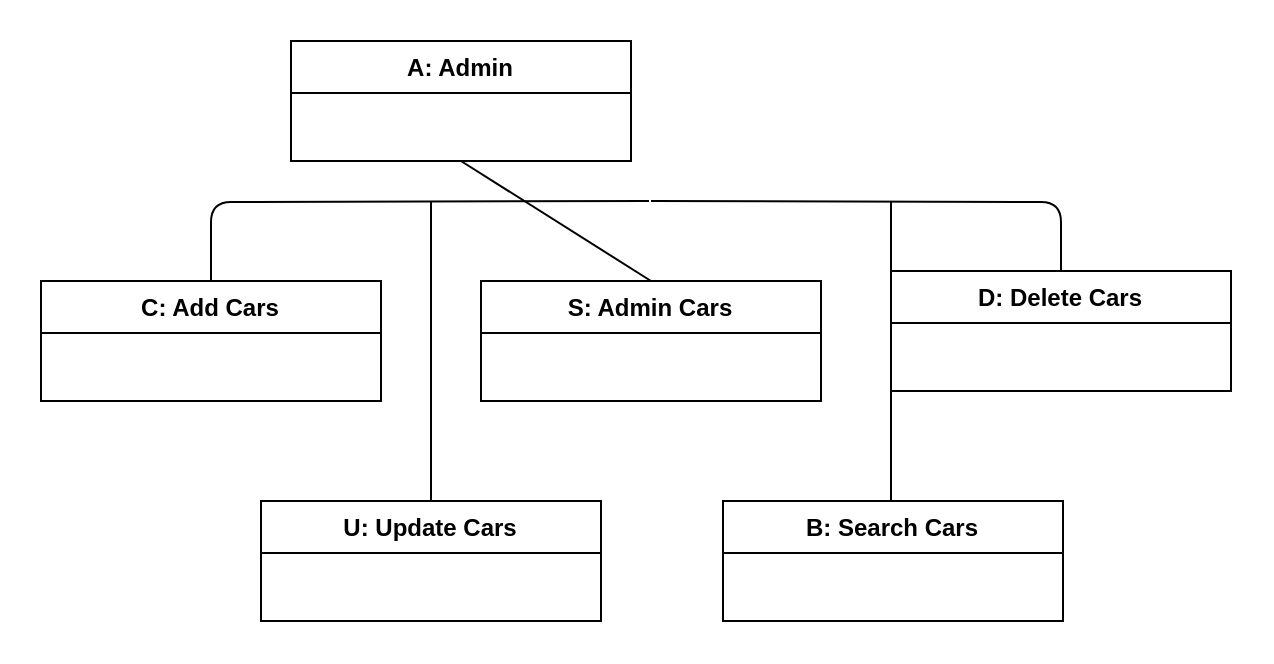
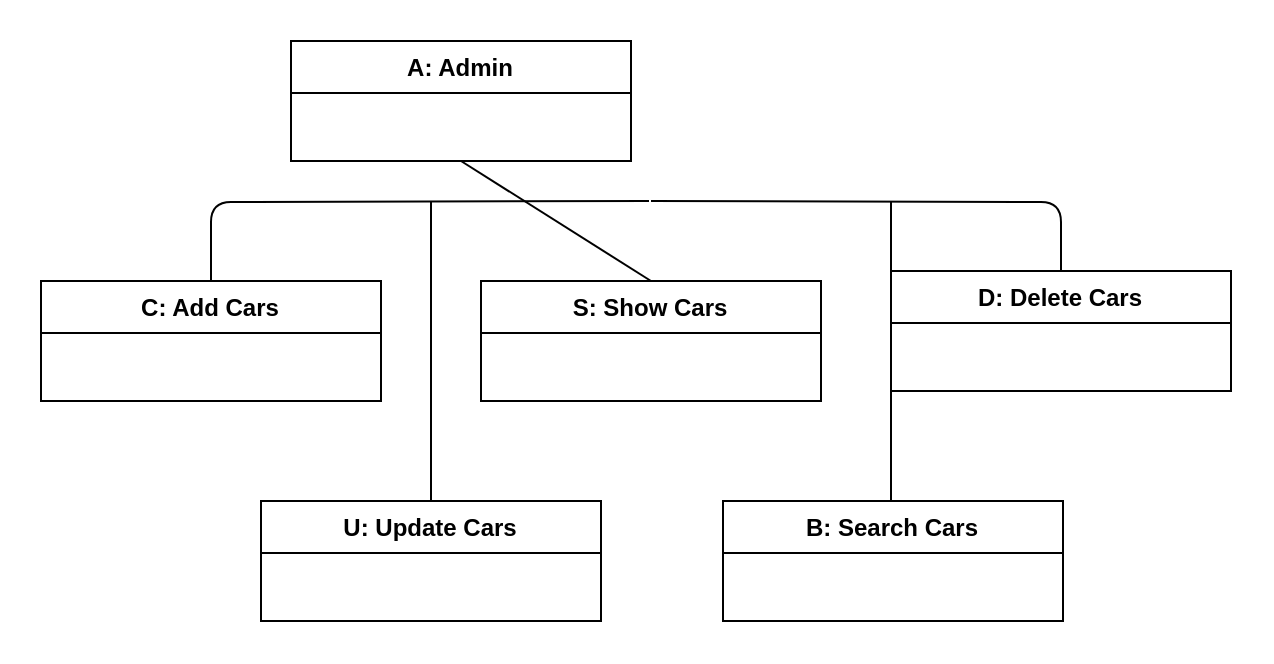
node "S: Admin Cars": label "S: Admin Cars" -> "S: Show Cars"
